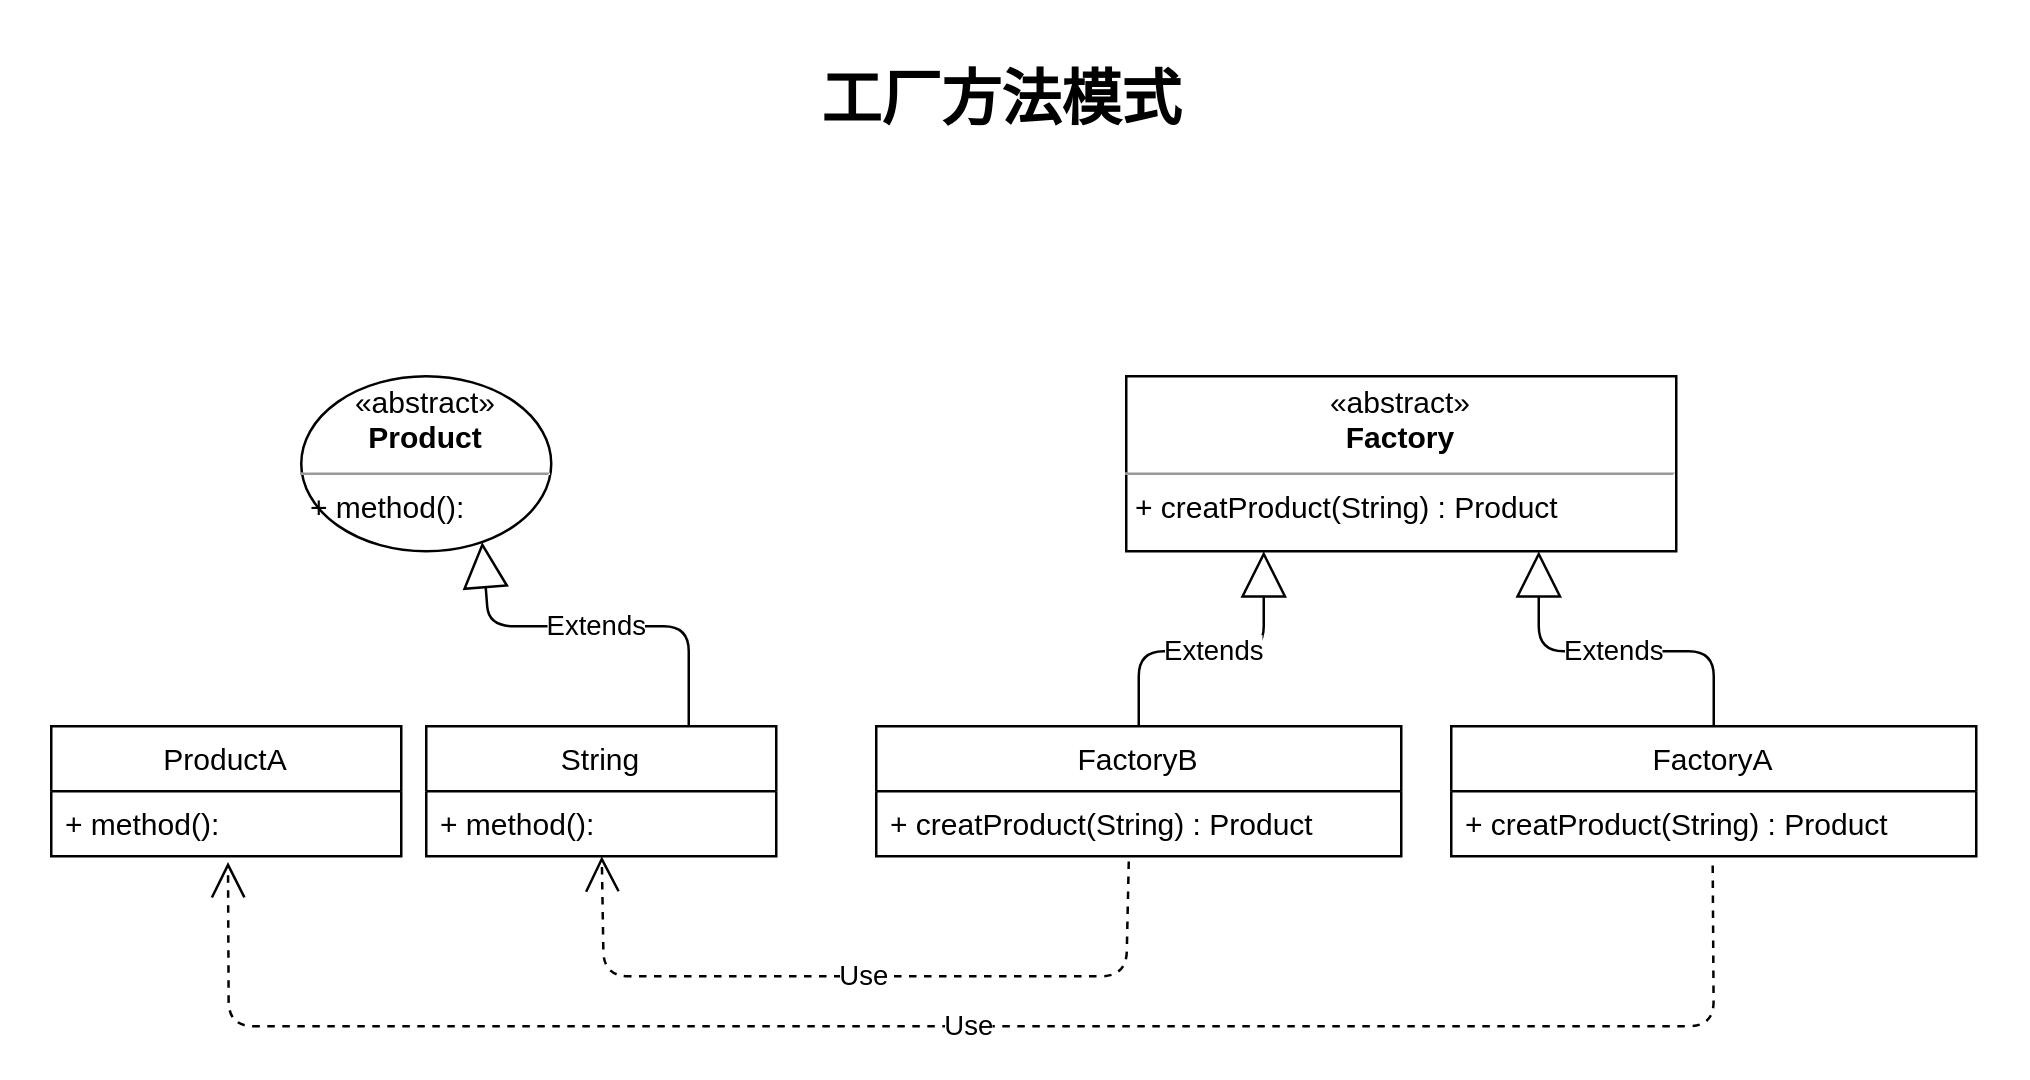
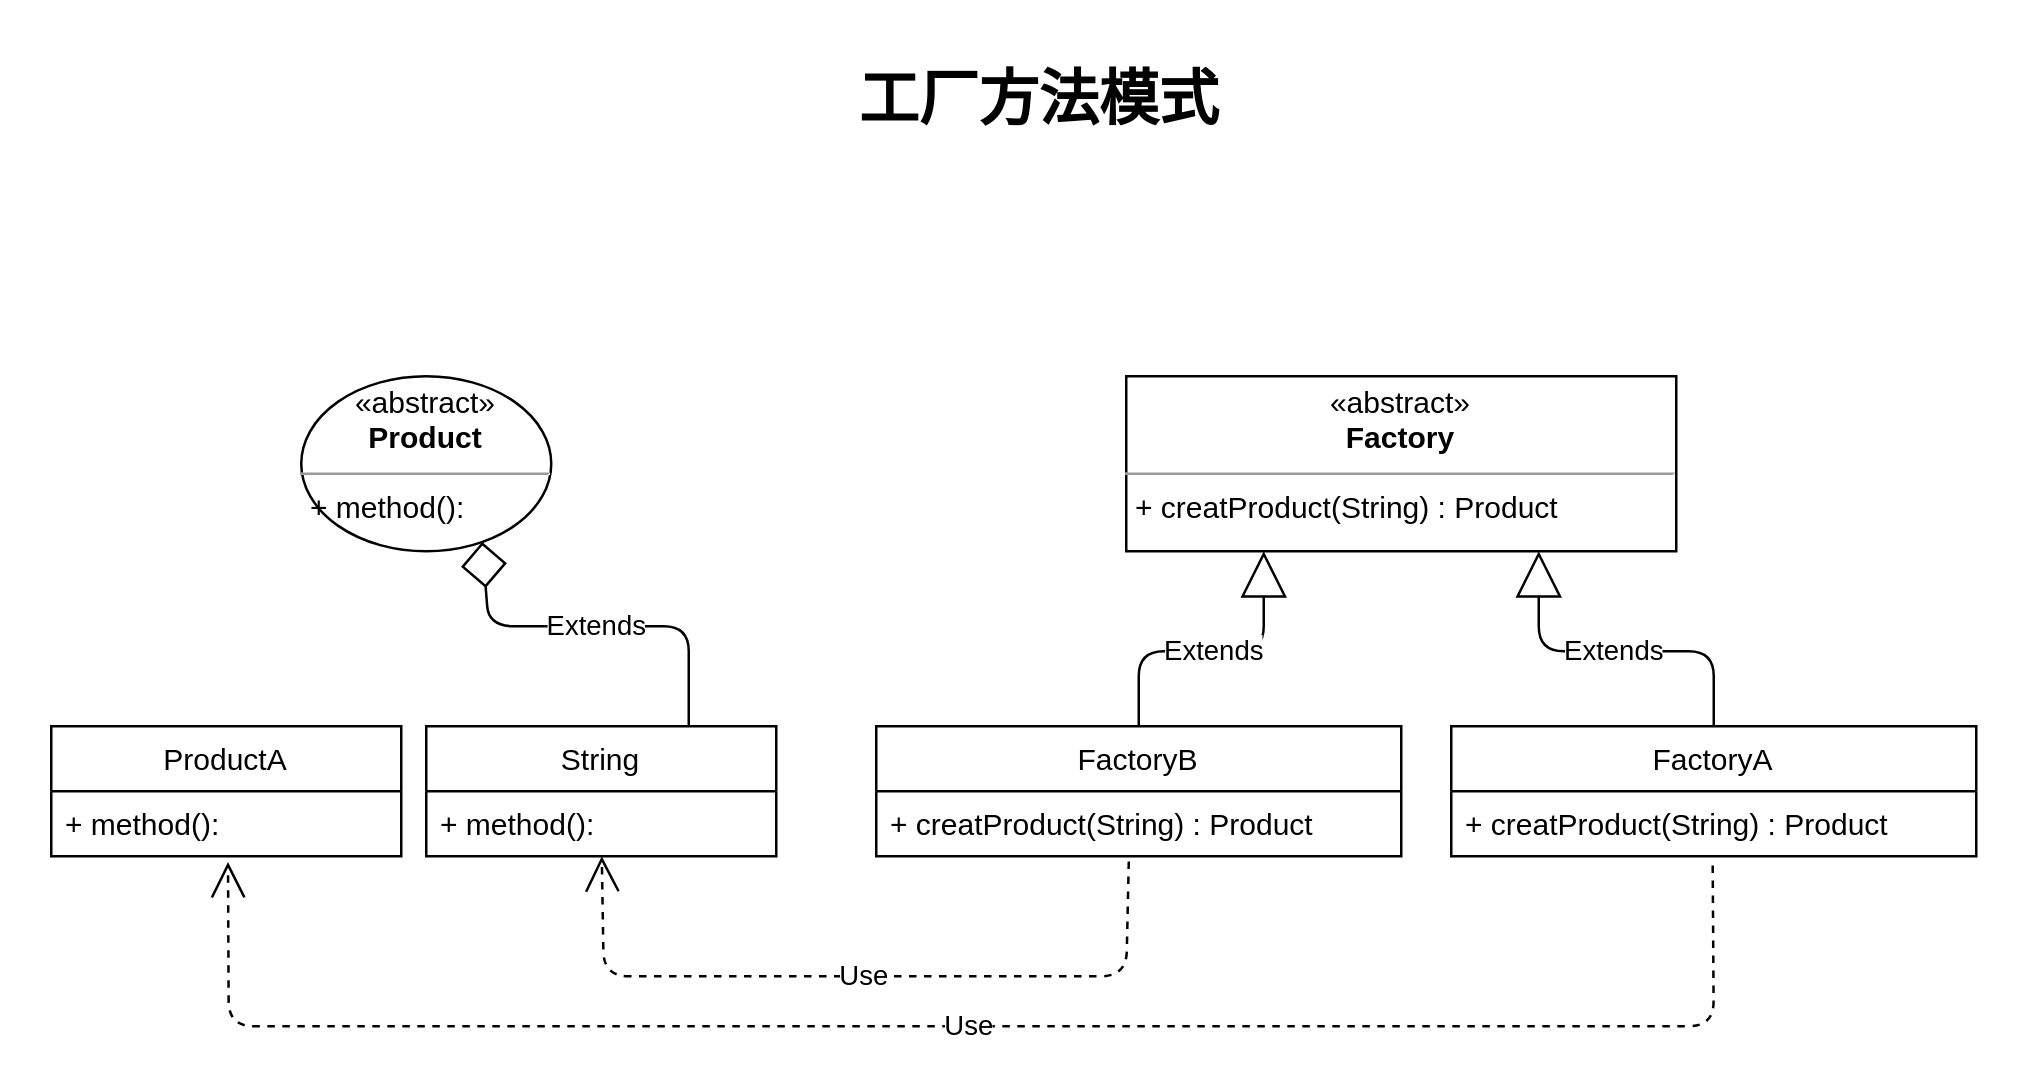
node "工厂方法模式": moved (1001, 101) -> (1039, 101)
edge "String" -> "«abstract» Product + method():": arrowhead block -> diamond
